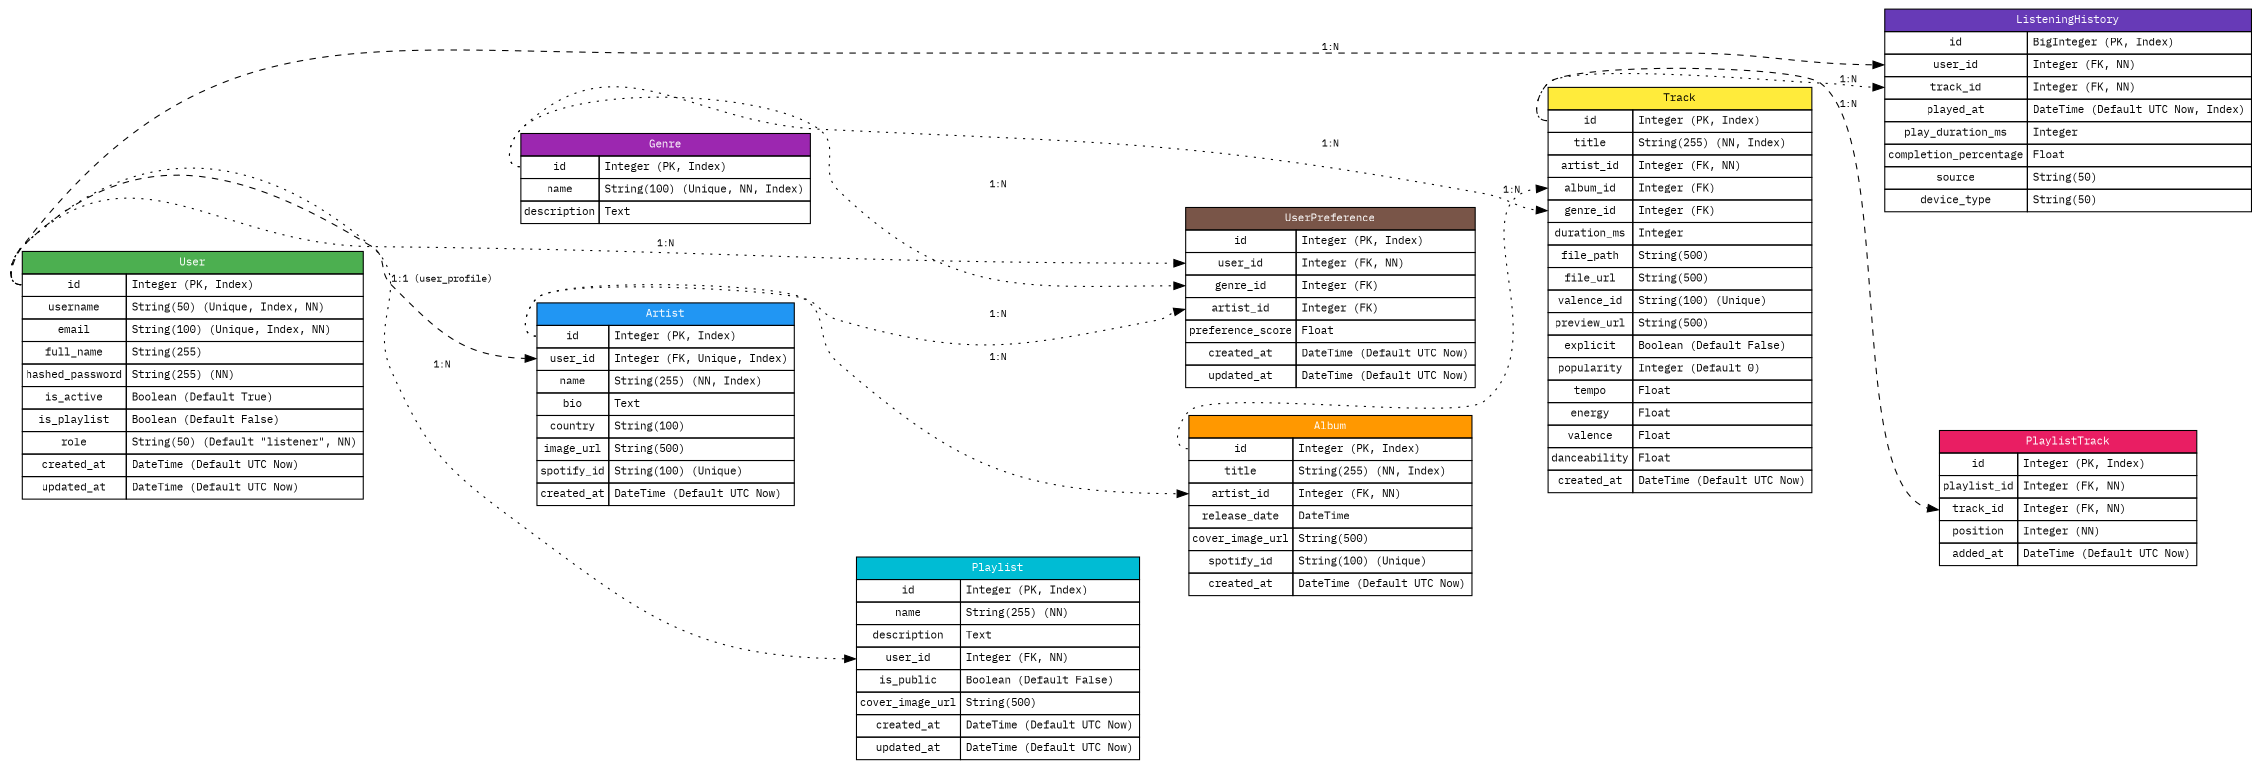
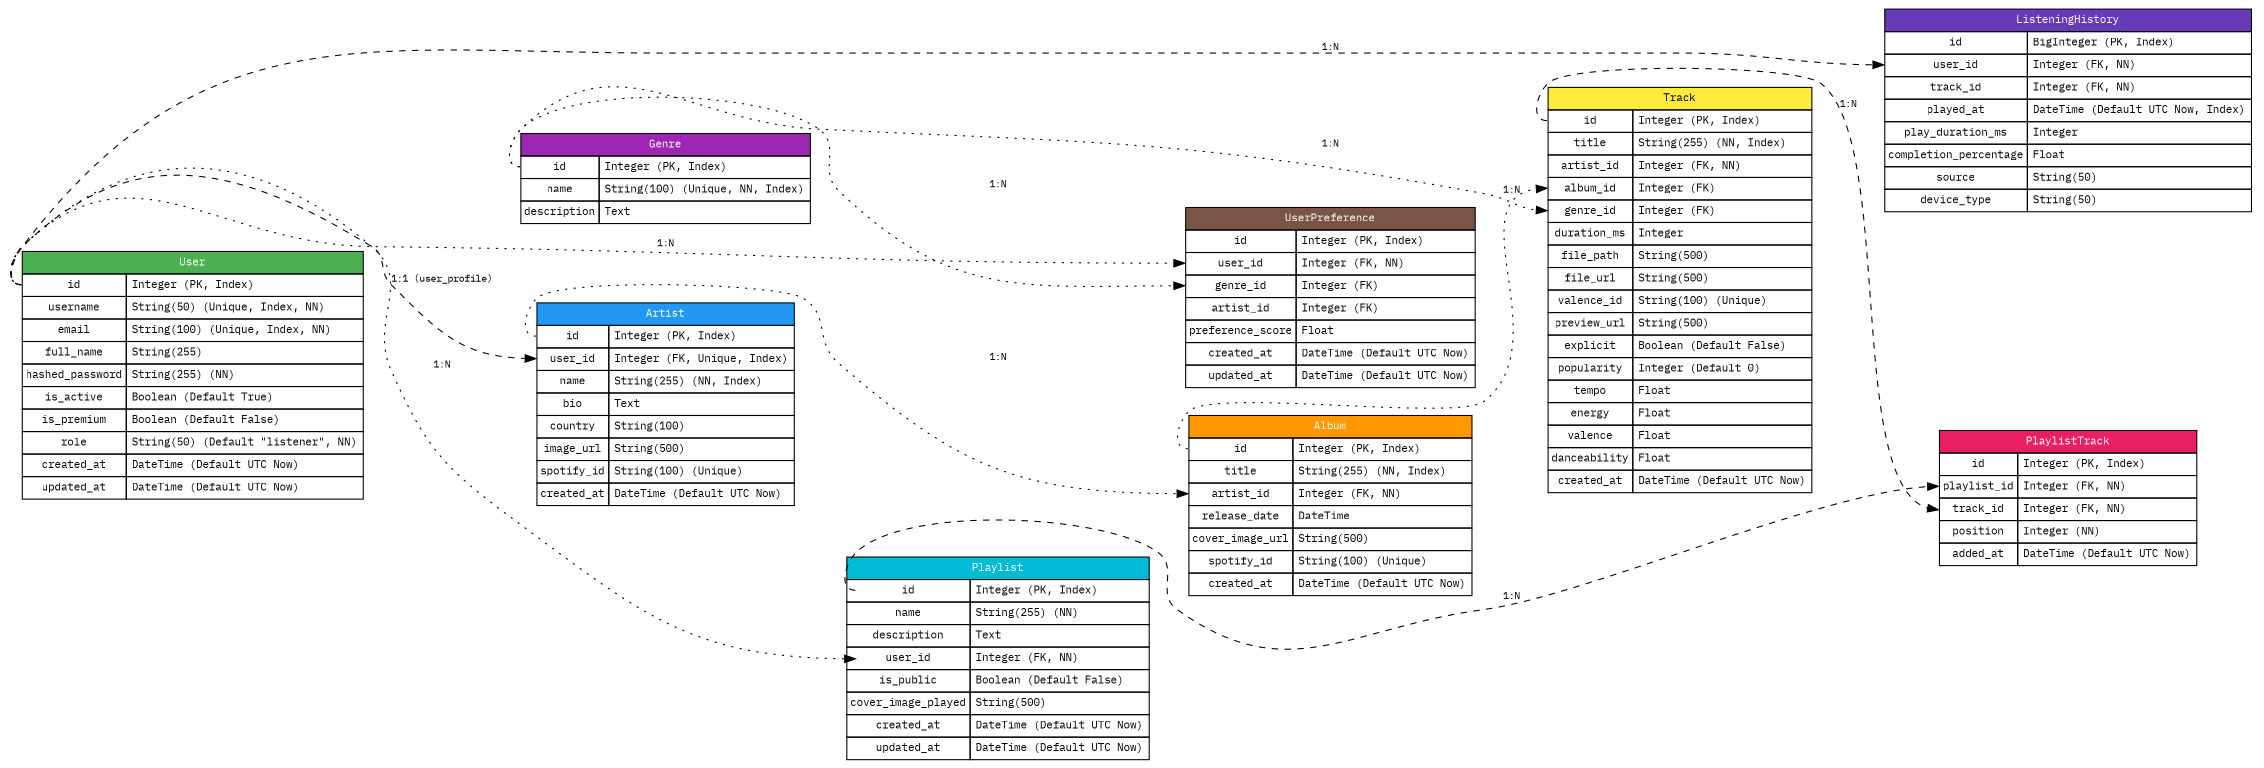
edge "Track" -> "ListeningHistory": removed, label "1:N"
edge "Artist" -> "UserPreference": removed, label "1:N"
node "User": text "is_playlist" -> "is_premium"
edge "Playlist" -> "PlaylistTrack": added, label "1:N"
node "Playlist": text "cover_image_url" -> "cover_image_played"
